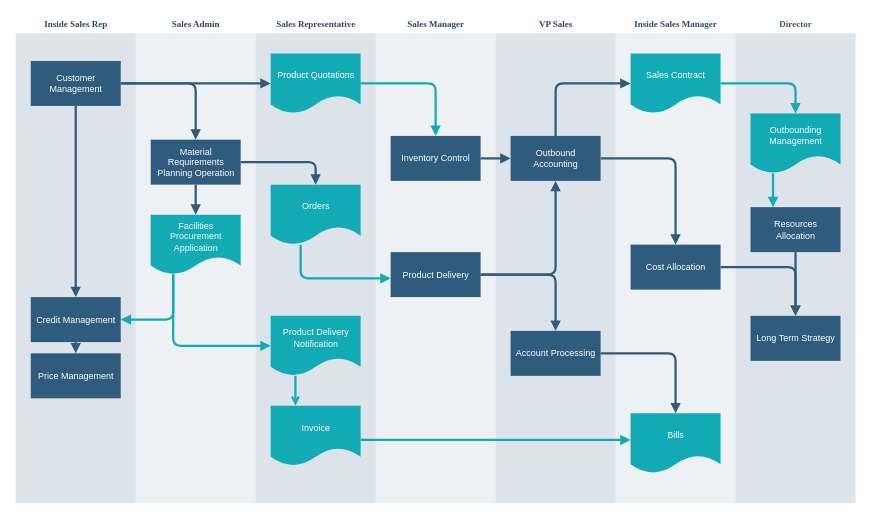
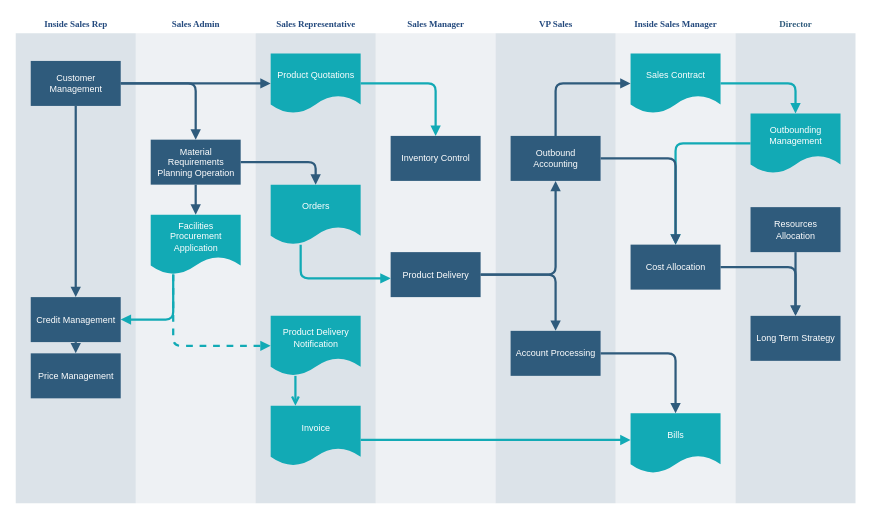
edge "Inventory Control" -> "Outbound Accounting": removed
edge "Outbounding Management" -> "Resources Allocation": now "Outbounding Management" -> "Cost Allocation"
edge "Facilities Procurement Application" -> "Product Delivery Notification": style solid -> dashed
